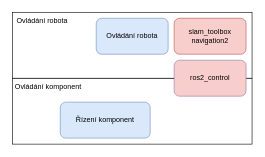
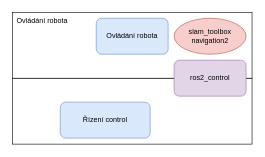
node "slam_toolbox navigation2": shape rounded rectangle -> ellipse
node "ros2_control": fillcolor #f8cecc -> #e1d5e7
node "Ovládání komponent": removed
node "Řízení komponent": label "Řízení komponent" -> "Řízení control"
